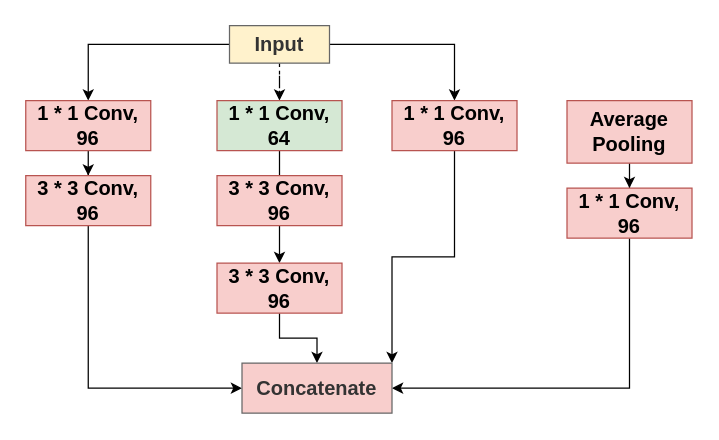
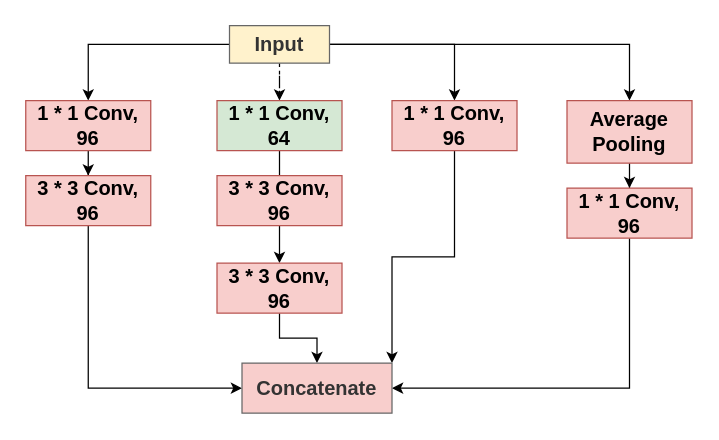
edge "Input" -> "Average Pooling": added
